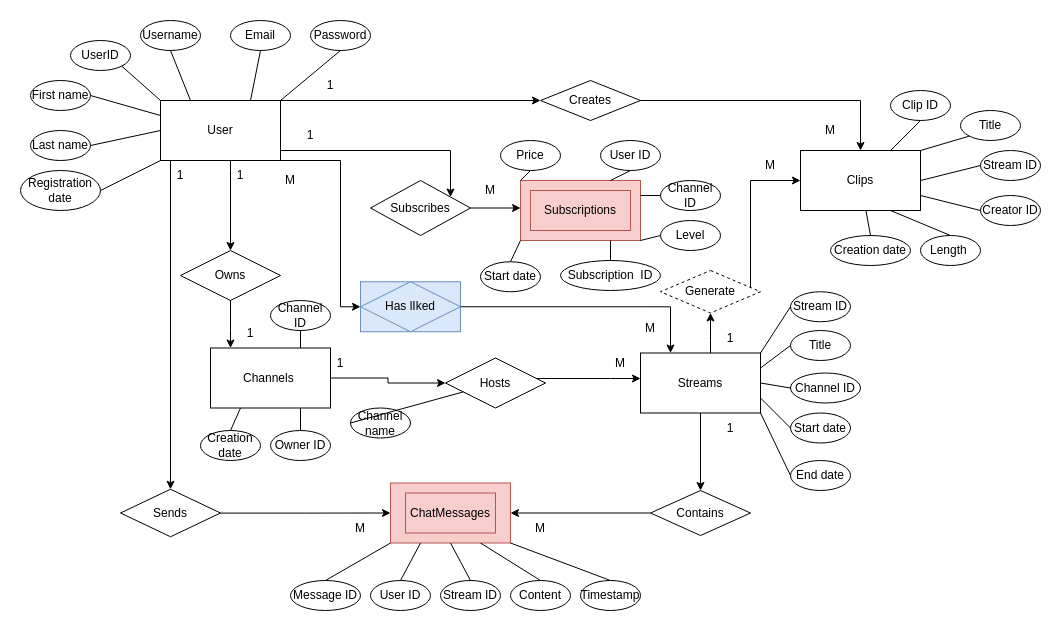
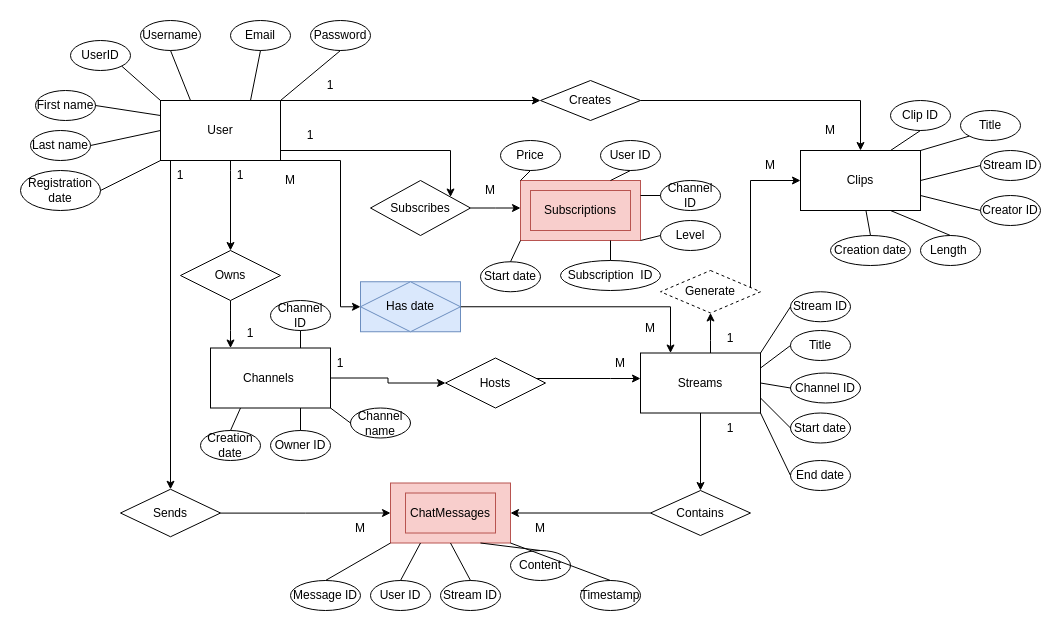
node "First name": moved (61, 96) -> (66, 106)
node "Clip ID": moved (921, 106) -> (921, 116)
node "Has lIked": label "Has lIked" -> "Has date"
edge "Hosts" -- "Channel name": now "Channels" -- "Channel name"
node "Content": moved (541, 596) -> (541, 566)
